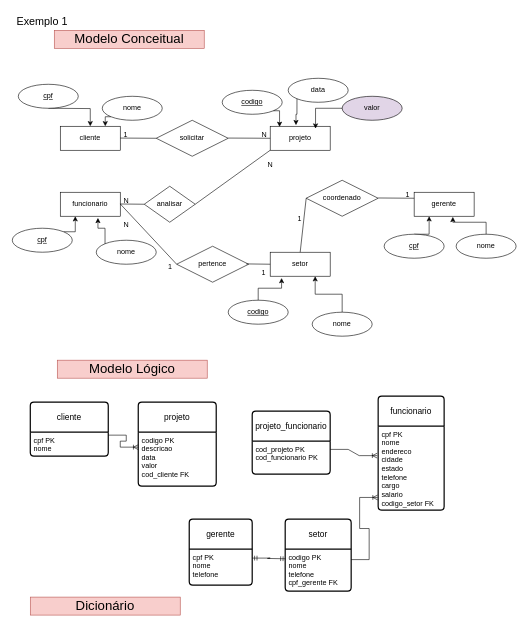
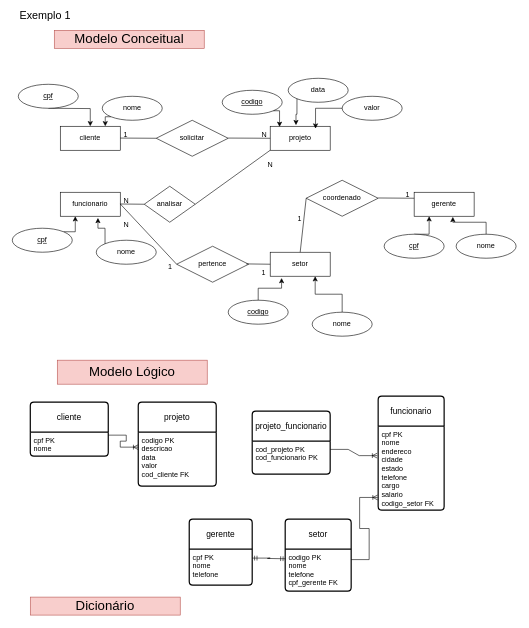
node "Exemplo 1": moved (42, 21) -> (45, 15)
node "valor": fillcolor #e1d5e7 -> #ffffff
node "Modelo Lógico": size 150x18 -> 150x24
